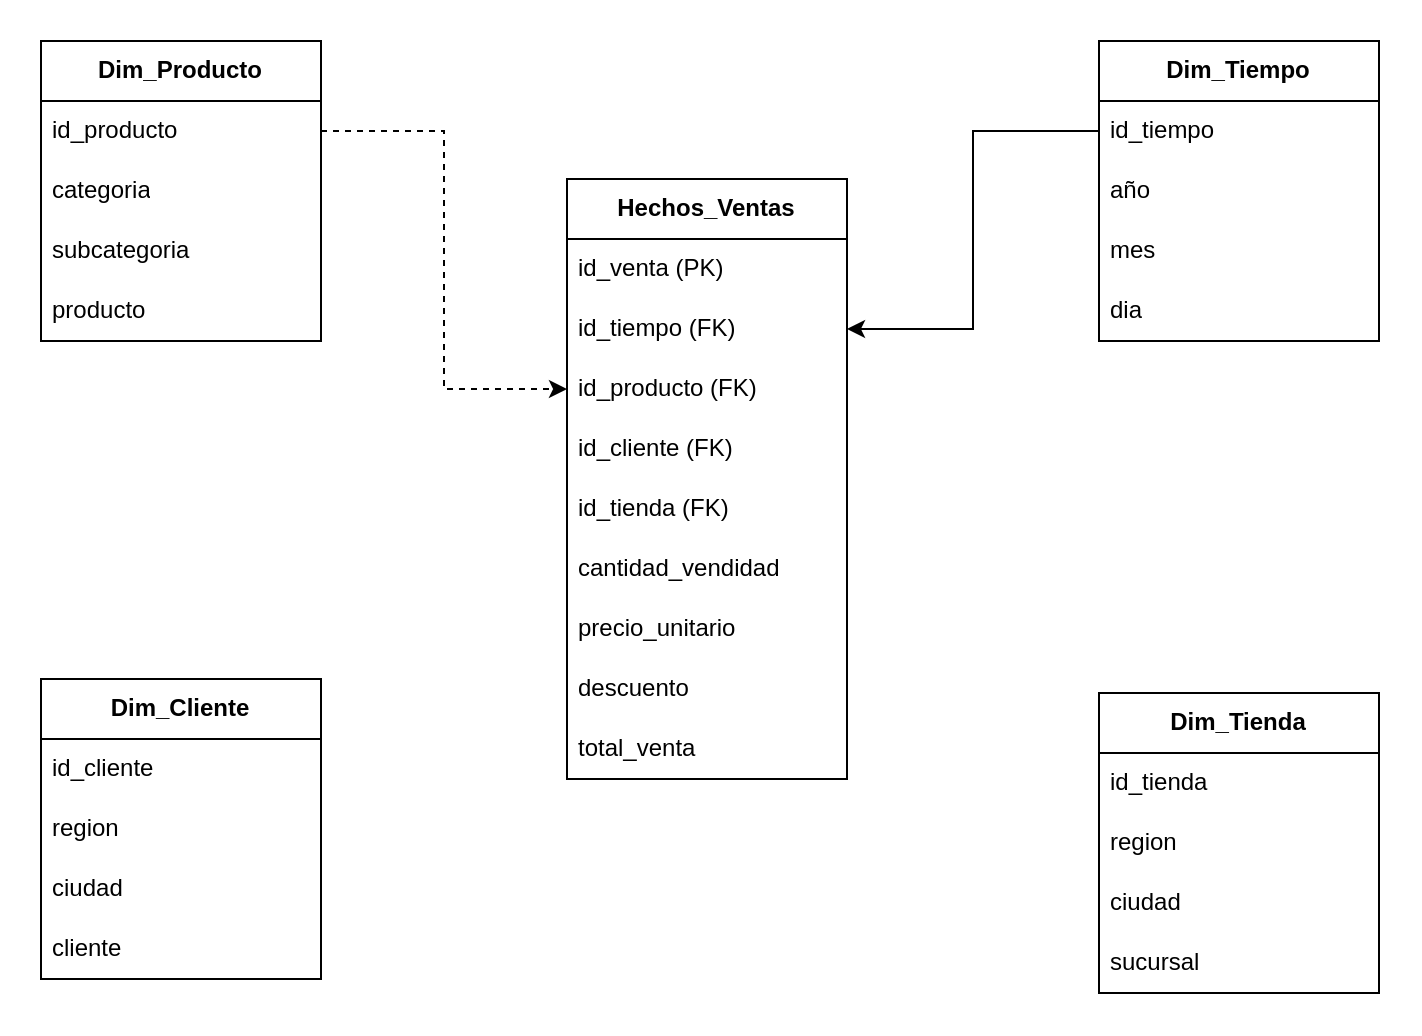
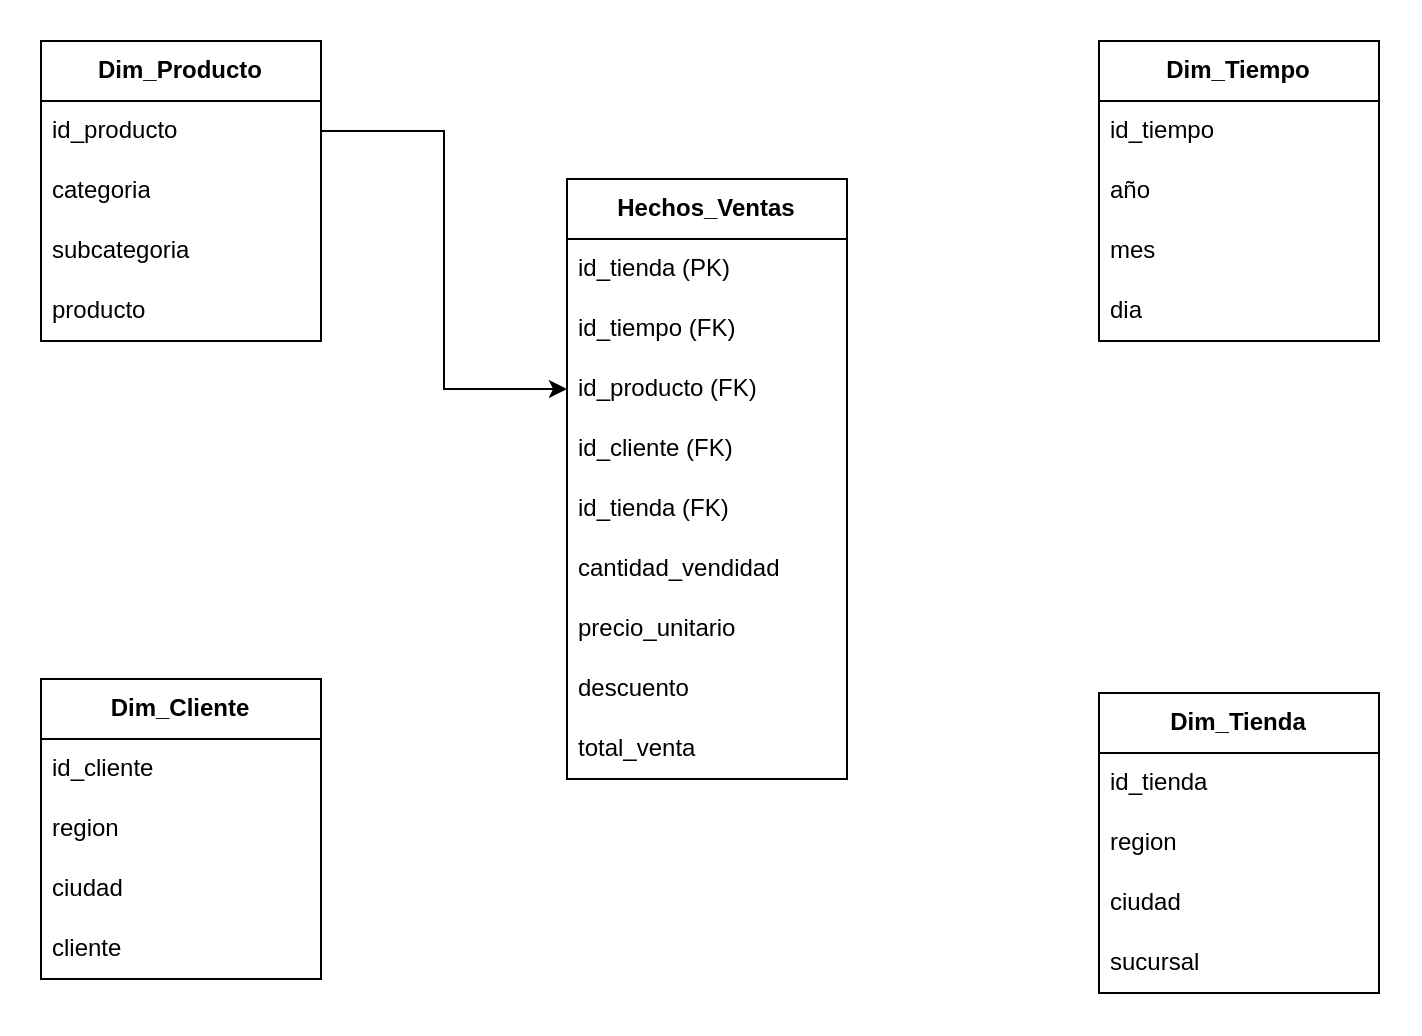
edge "id_tiempo" -> "id_tiempo (FK)": removed
edge "id_producto" -> "id_producto (FK)": style dashed -> solid
node "id_venta (PK)": label "id_venta (PK)" -> "id_tienda (PK)"
